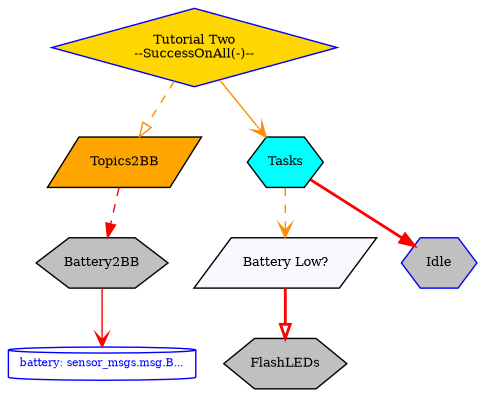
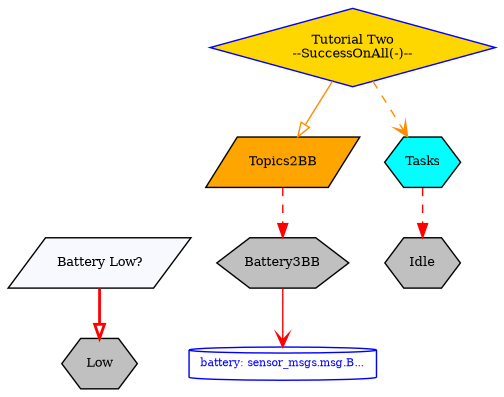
edge "Tutorial Two --SuccessOnAll(-)--" -> "Topics2BB": style dashed -> solid
edge "Tutorial Two --SuccessOnAll(-)--" -> "Tasks": style solid -> dashed
edge "Tasks" -> "Battery Low?": removed
edge "Tasks" -> "Idle": style bold -> dashed
node "Battery2BB": label "Battery2BB" -> "Battery3BB"
node "Idle": color blue -> black
node "FlashLEDs": label "FlashLEDs" -> "Low"
